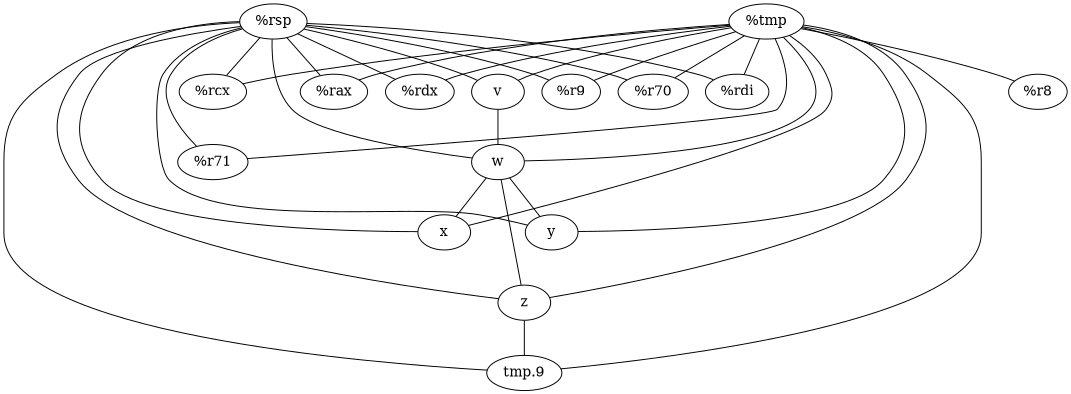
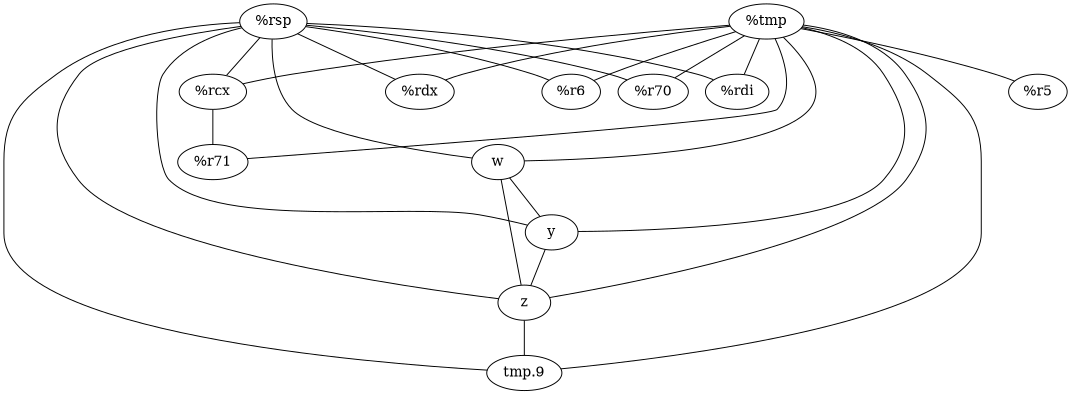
edge "%rsp" -- "%r71": now "%rcx" -- "%r71"
node "%rax": removed
node "v": removed
node "%r9": label "%r9" -> "%r6"
node "%r8": label "%r8" -> "%r5"
node "x": removed
edge "y" -- "z": added
